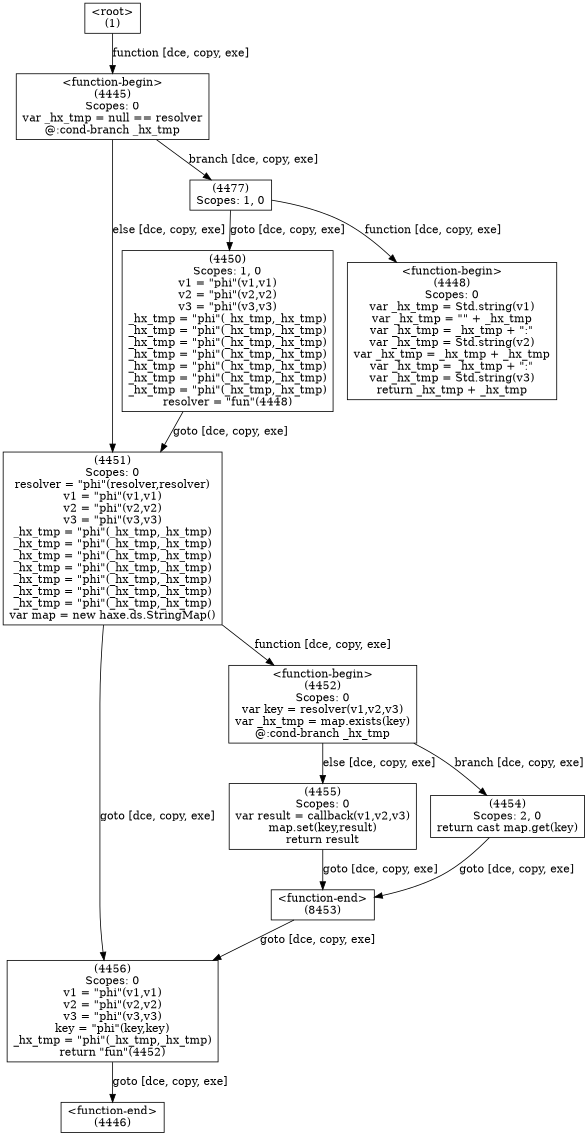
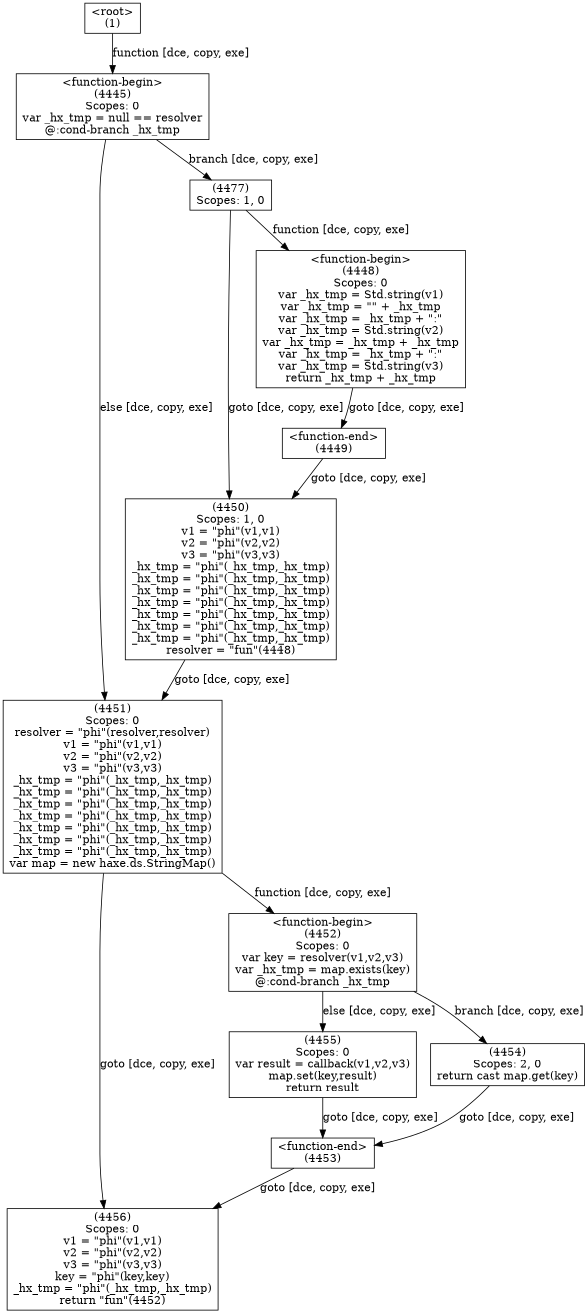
node "<function-end> (4449)": added
node "<function-end> (8453)": label "<function-end> (8453)" -> "<function-end> (4453)"
node "<function-end> (4446)": removed
